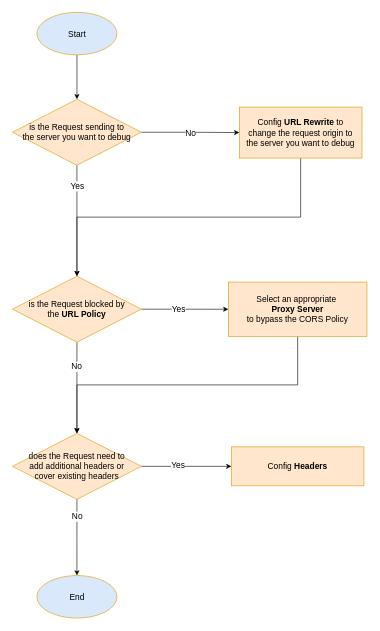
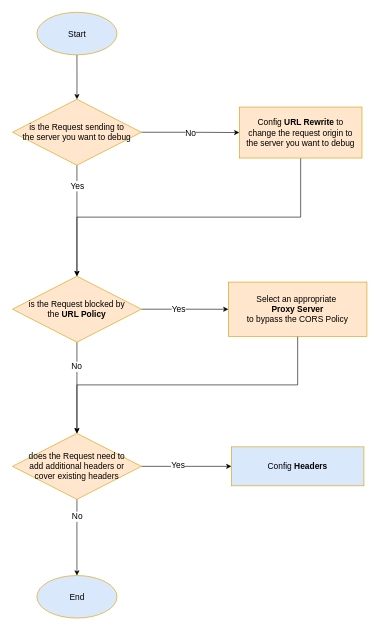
node "Config Headers": fillcolor #ffe6cc -> #dae8fc
